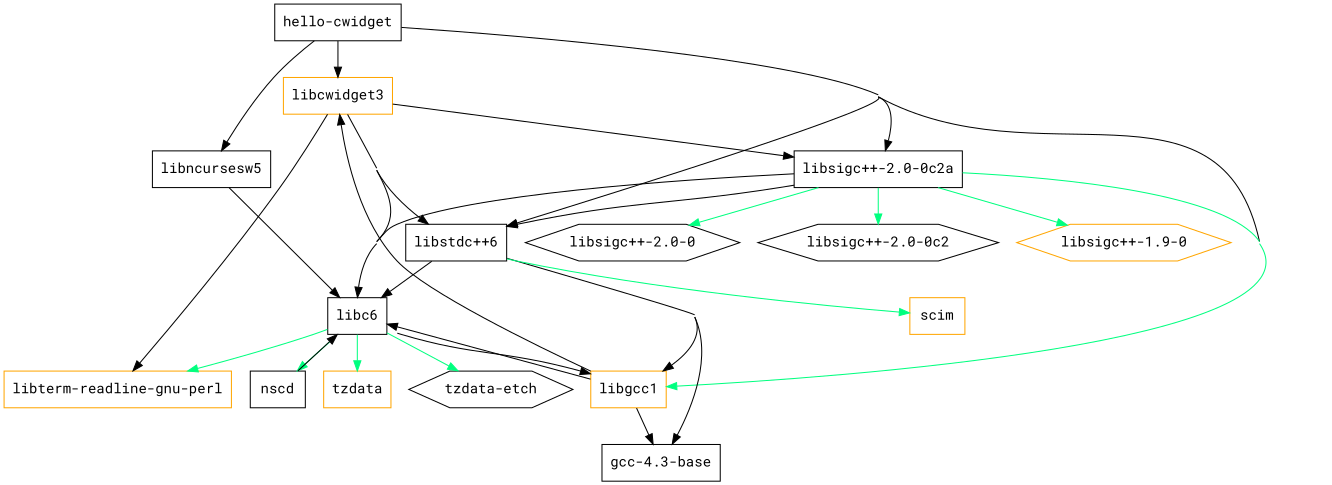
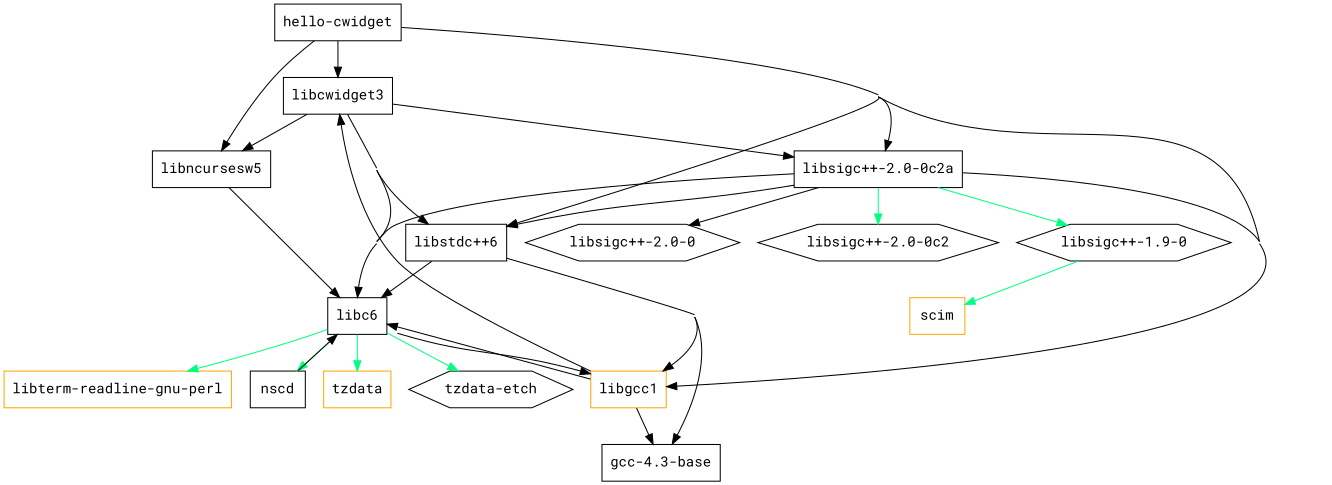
node "libcwidget3": color orange -> black
edge "libsigc++-2.0-0c2a" -> "libgcc1": color springgreen -> black
edge "libsigc++-2.0-0c2a" -> "libsigc++-2.0-0": color springgreen -> black
edge "libcwidget3" -> "libterm-readline-gnu-perl": now "libcwidget3" -> "libncursesw5"
node "libsigc++-1.9-0": color orange -> black
edge "libstdc++6" -> "scim": now "libsigc++-1.9-0" -> "scim"
